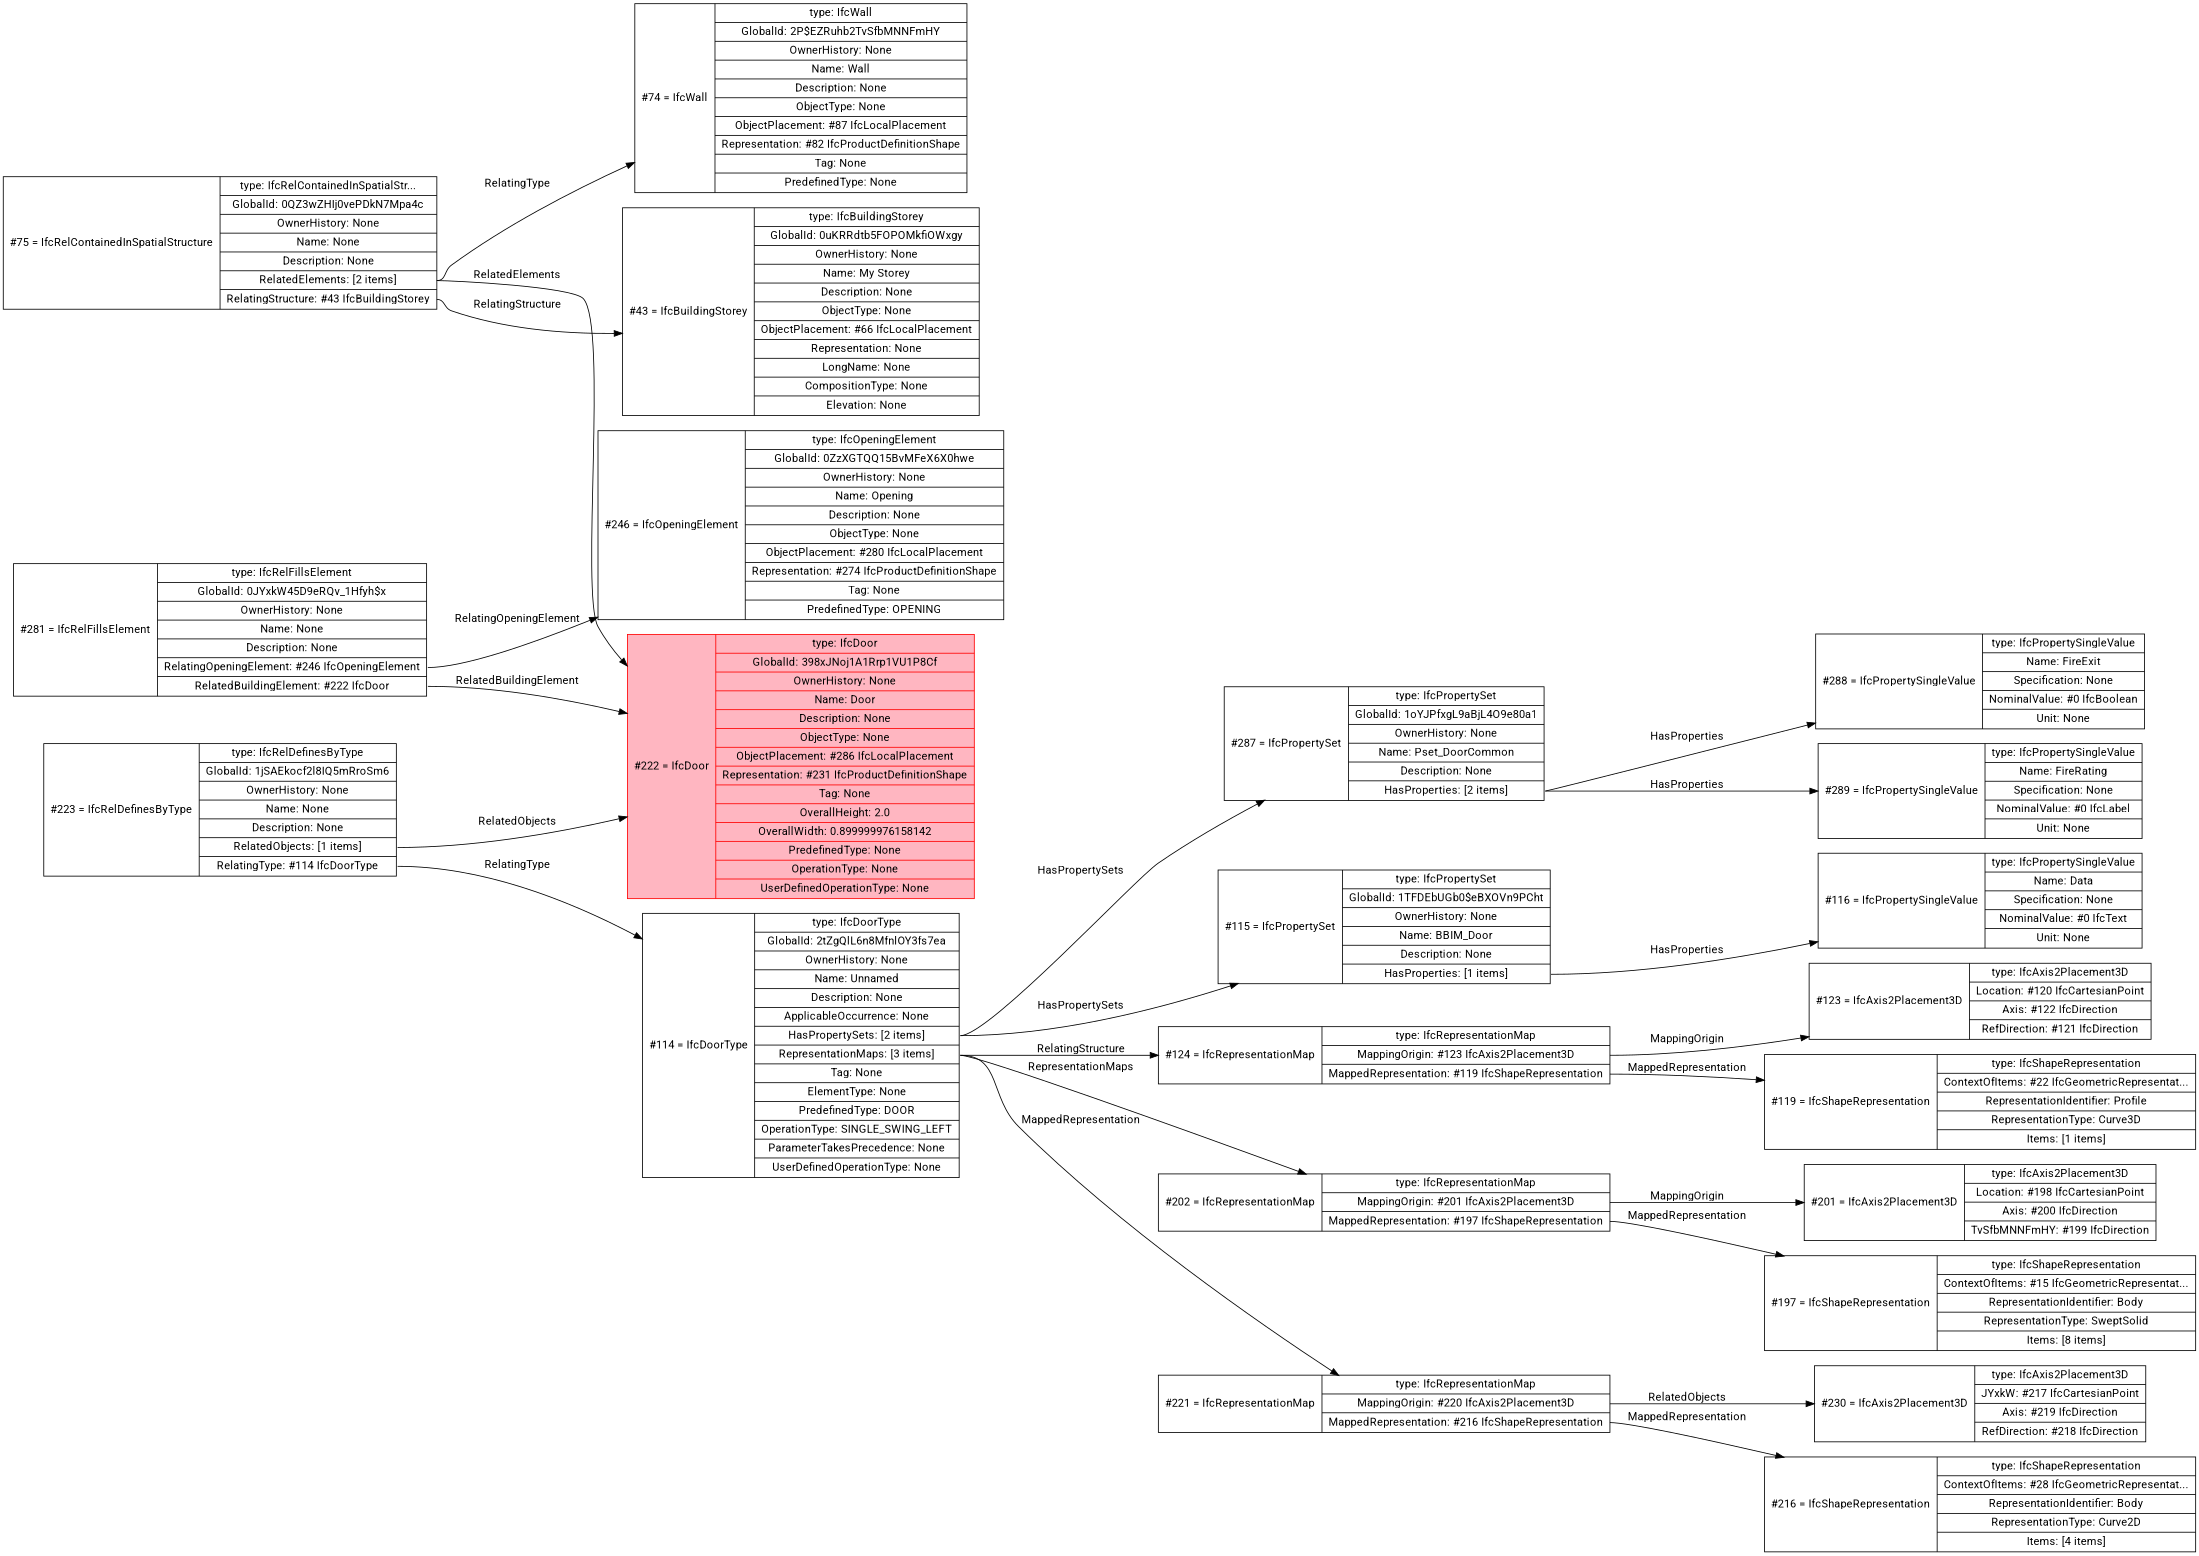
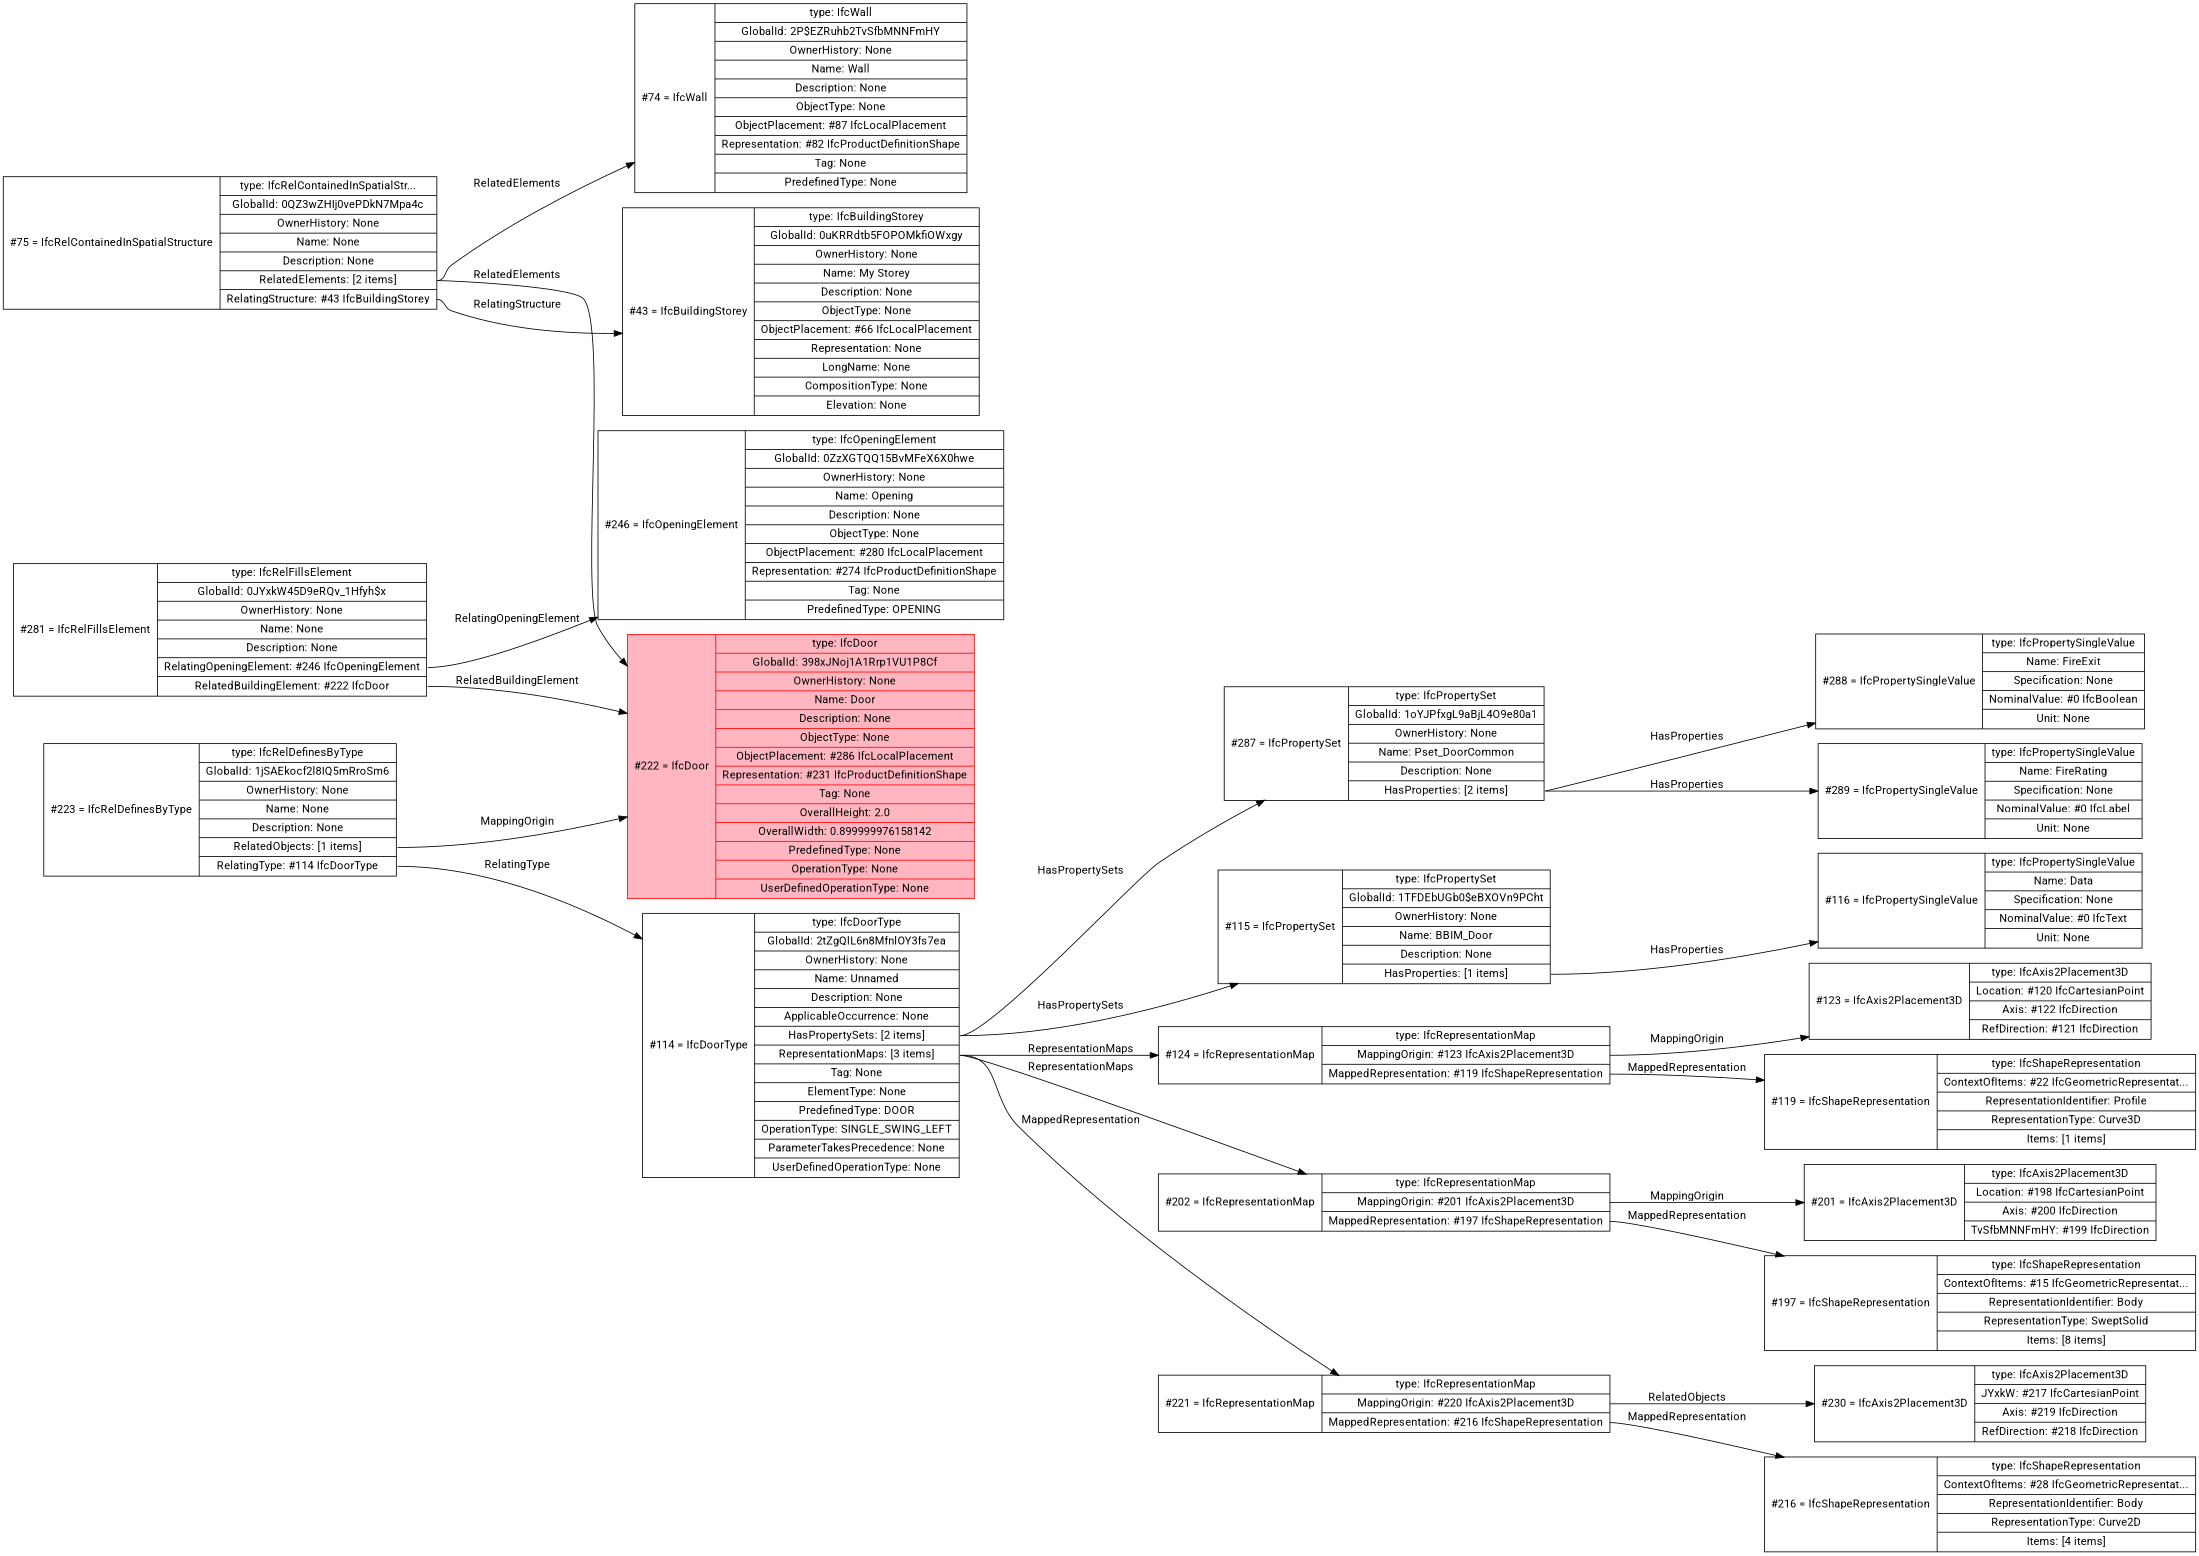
edge "#75 = IfcRelContainedInSpatialStructure" -> "#74 = IfcWall": label " RelatingType " -> " RelatedElements "
edge "#223 = IfcRelDefinesByType" -> "#222 = IfcDoor": label " RelatedObjects " -> " MappingOrigin "
edge "#114 = IfcDoorType" -> "#124 = IfcRepresentationMap": label " RelatingStructure " -> " RepresentationMaps "
